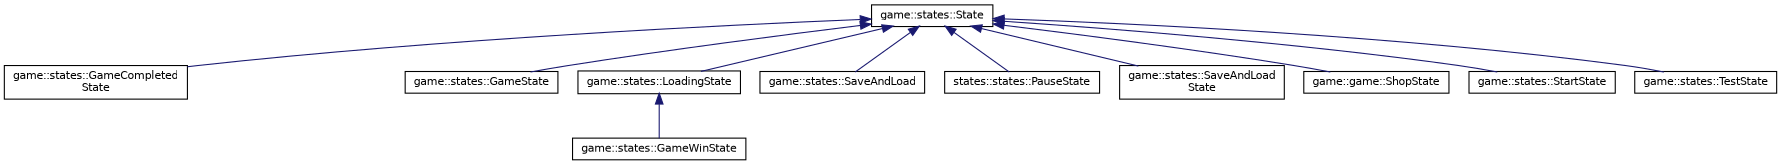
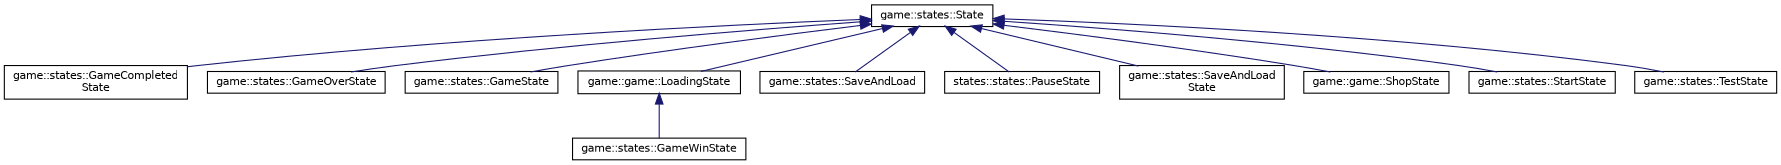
node "game::states::GameOverState": added
node "game::states::LoadingState": label "game::states::LoadingState" -> "game::game::LoadingState"
